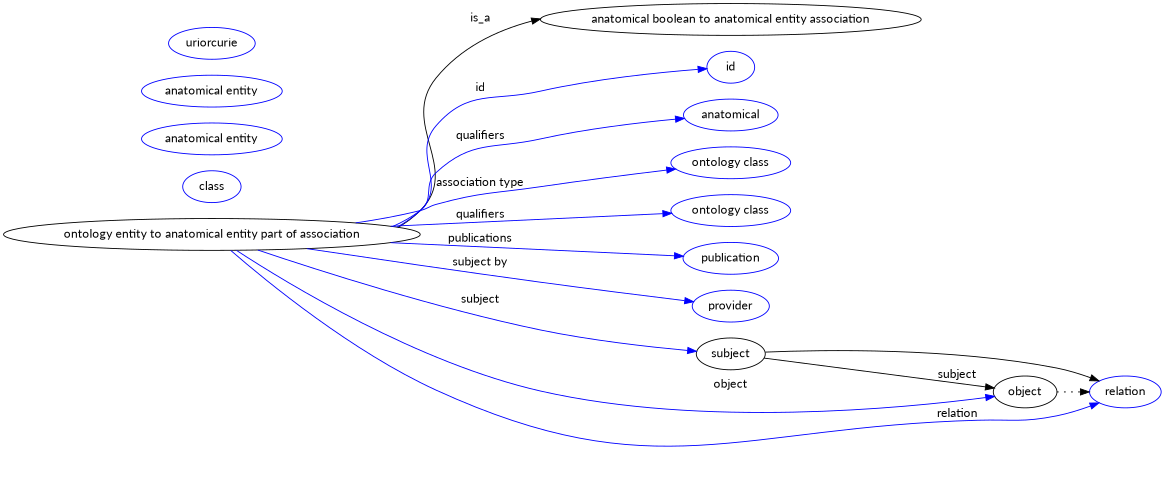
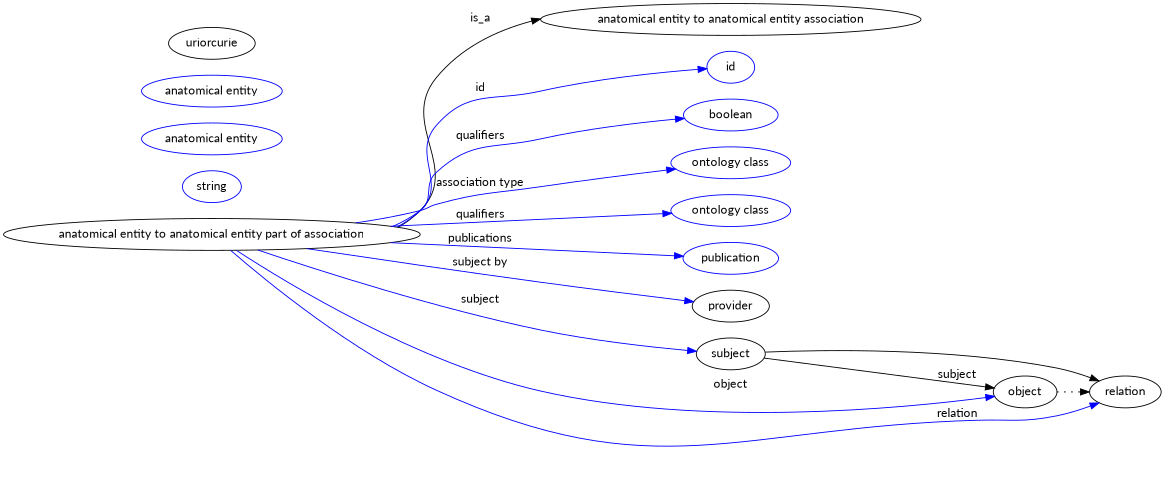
node "anatomical boolean to anatomical entity association": label "anatomical boolean to anatomical entity association" -> "anatomical entity to anatomical entity association"
node "uriorcurie": color blue -> black
node "anatomical": label "anatomical" -> "boolean"
node "class": label "class" -> "string"
node "ontology entity to anatomical entity part of association": label "ontology entity to anatomical entity part of association" -> "anatomical entity to anatomical entity part of association"
node "provider": color blue -> black
node "relation": color blue -> black
